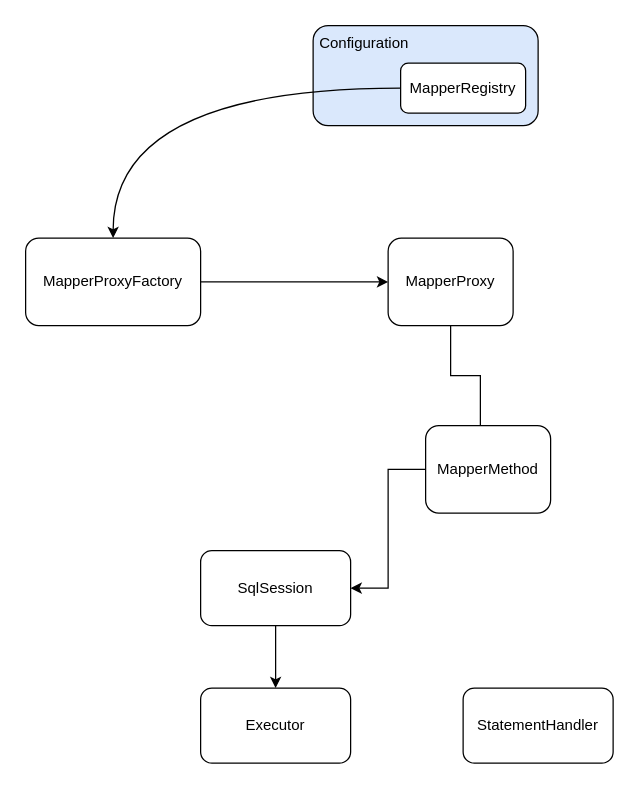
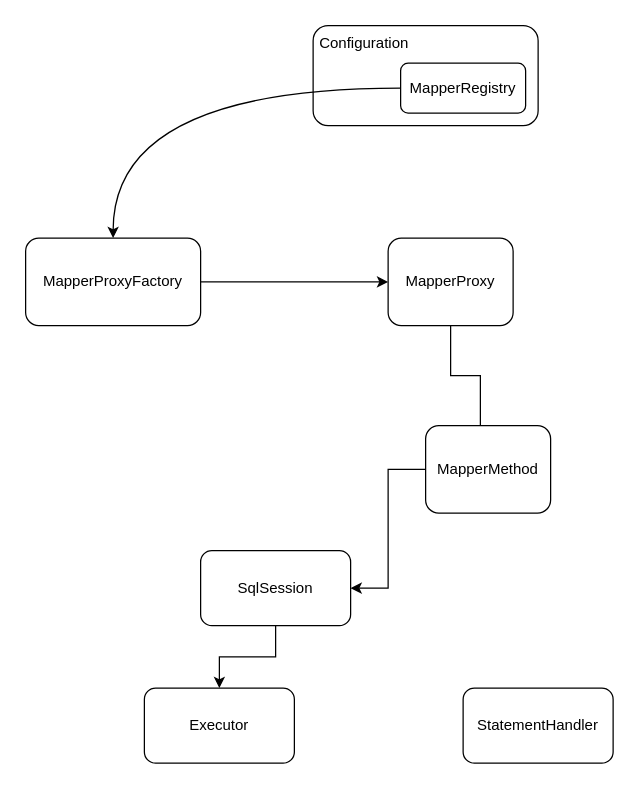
node "Configuration": fillcolor #dae8fc -> #ffffff
node "Executor": moved (276, 726) -> (219, 726)
